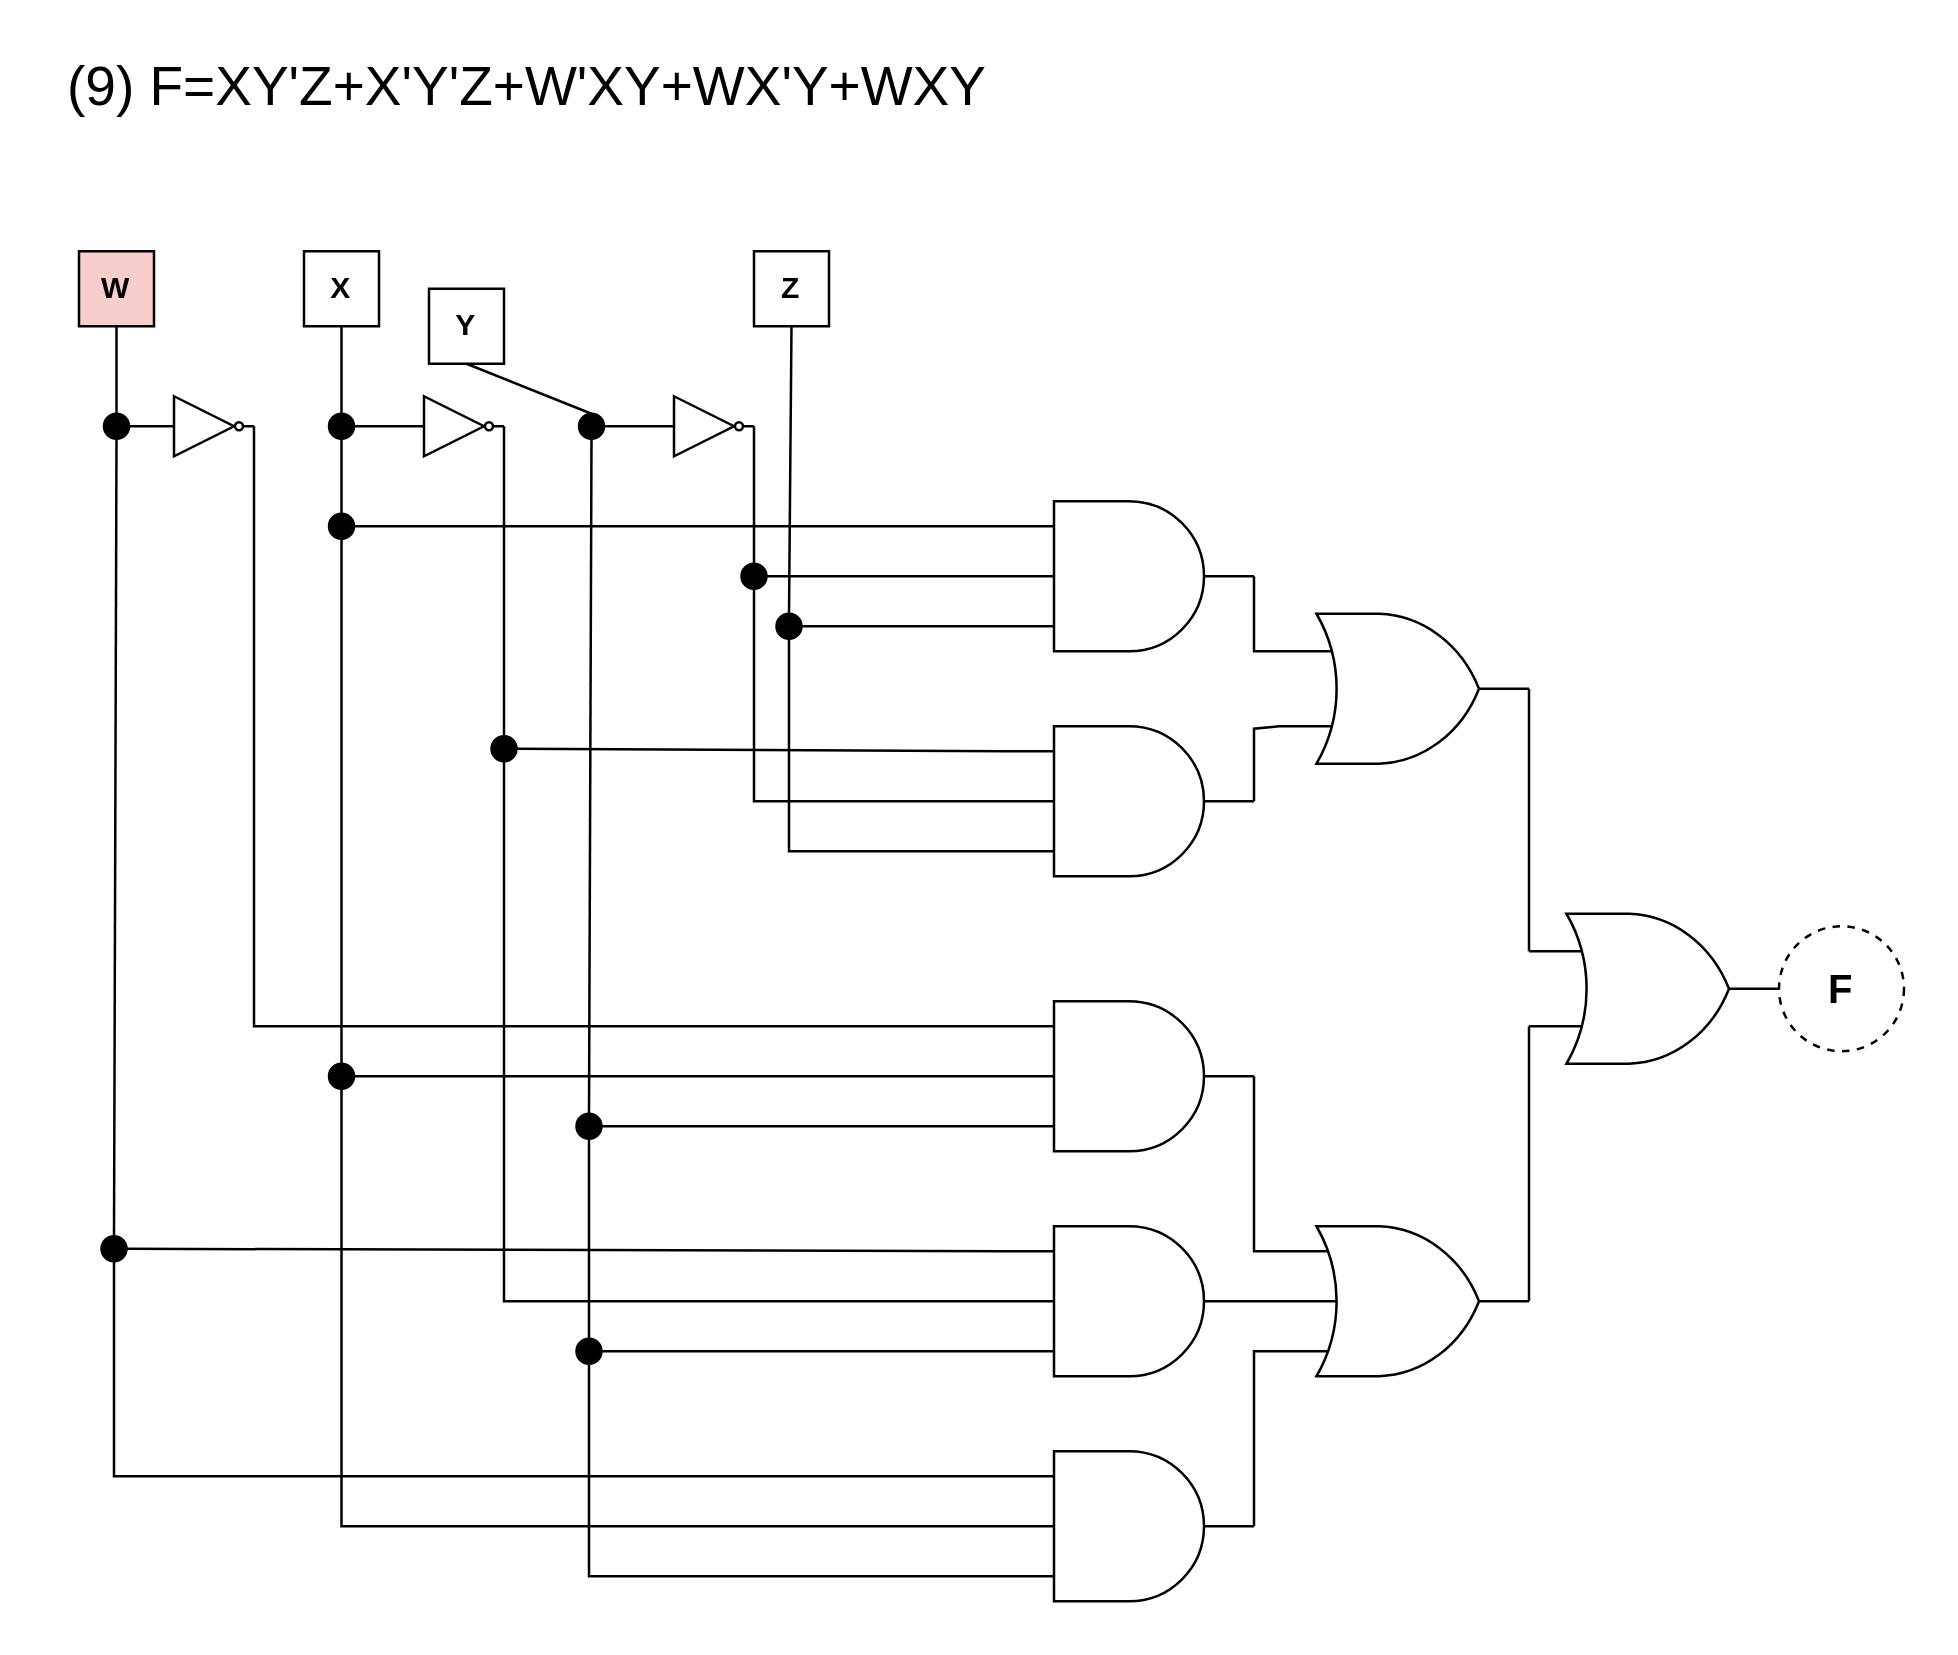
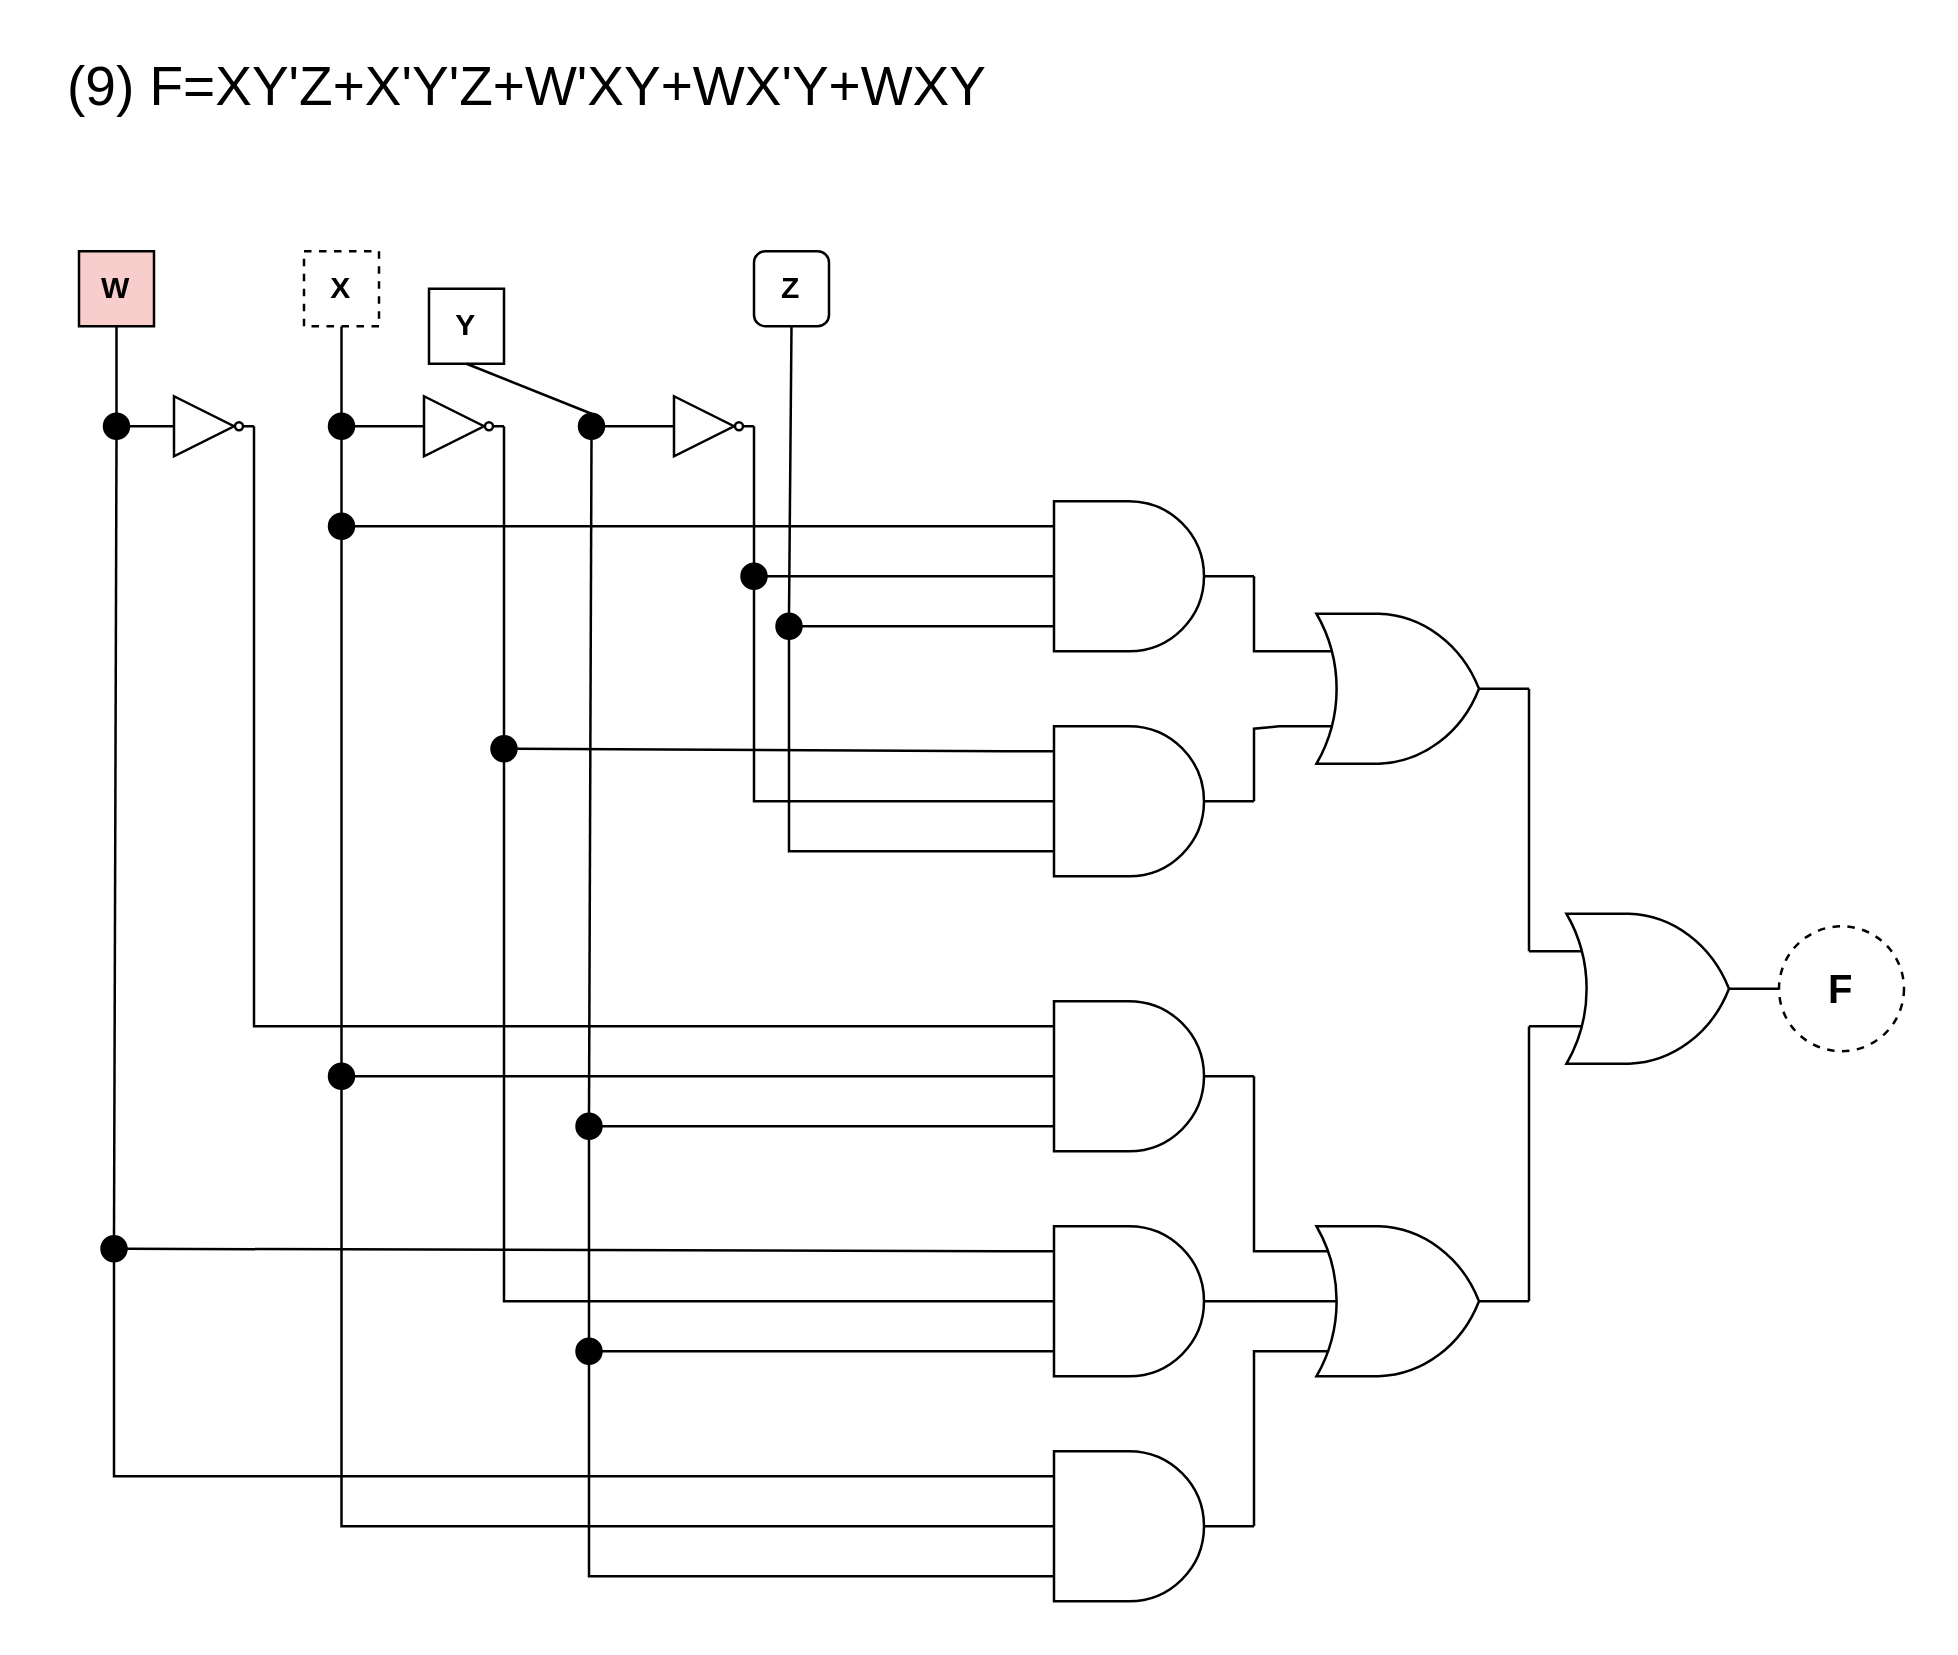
node "X": style solid -> dashed
node "Z": shape rectangle -> rounded rectangle
